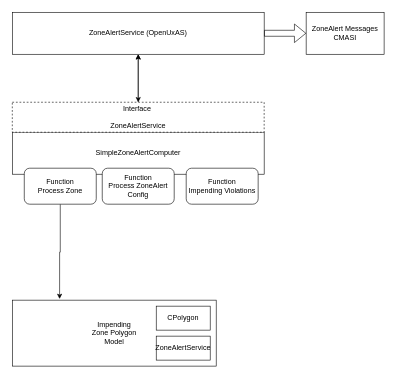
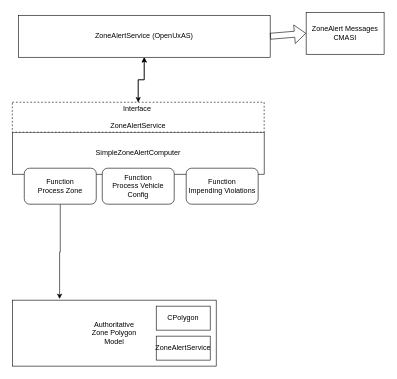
node "ZoneAlertService (OpenUxAS)": moved (138, 33) -> (144, 36)
node "Function Process ZoneAlert Config": label "Function Process ZoneAlert Config" -> "Function Process Vehicle Config"
node "Impending Zone Polygon Model": label "Impending Zone Polygon Model" -> "Authoritative Zone Polygon Model"
